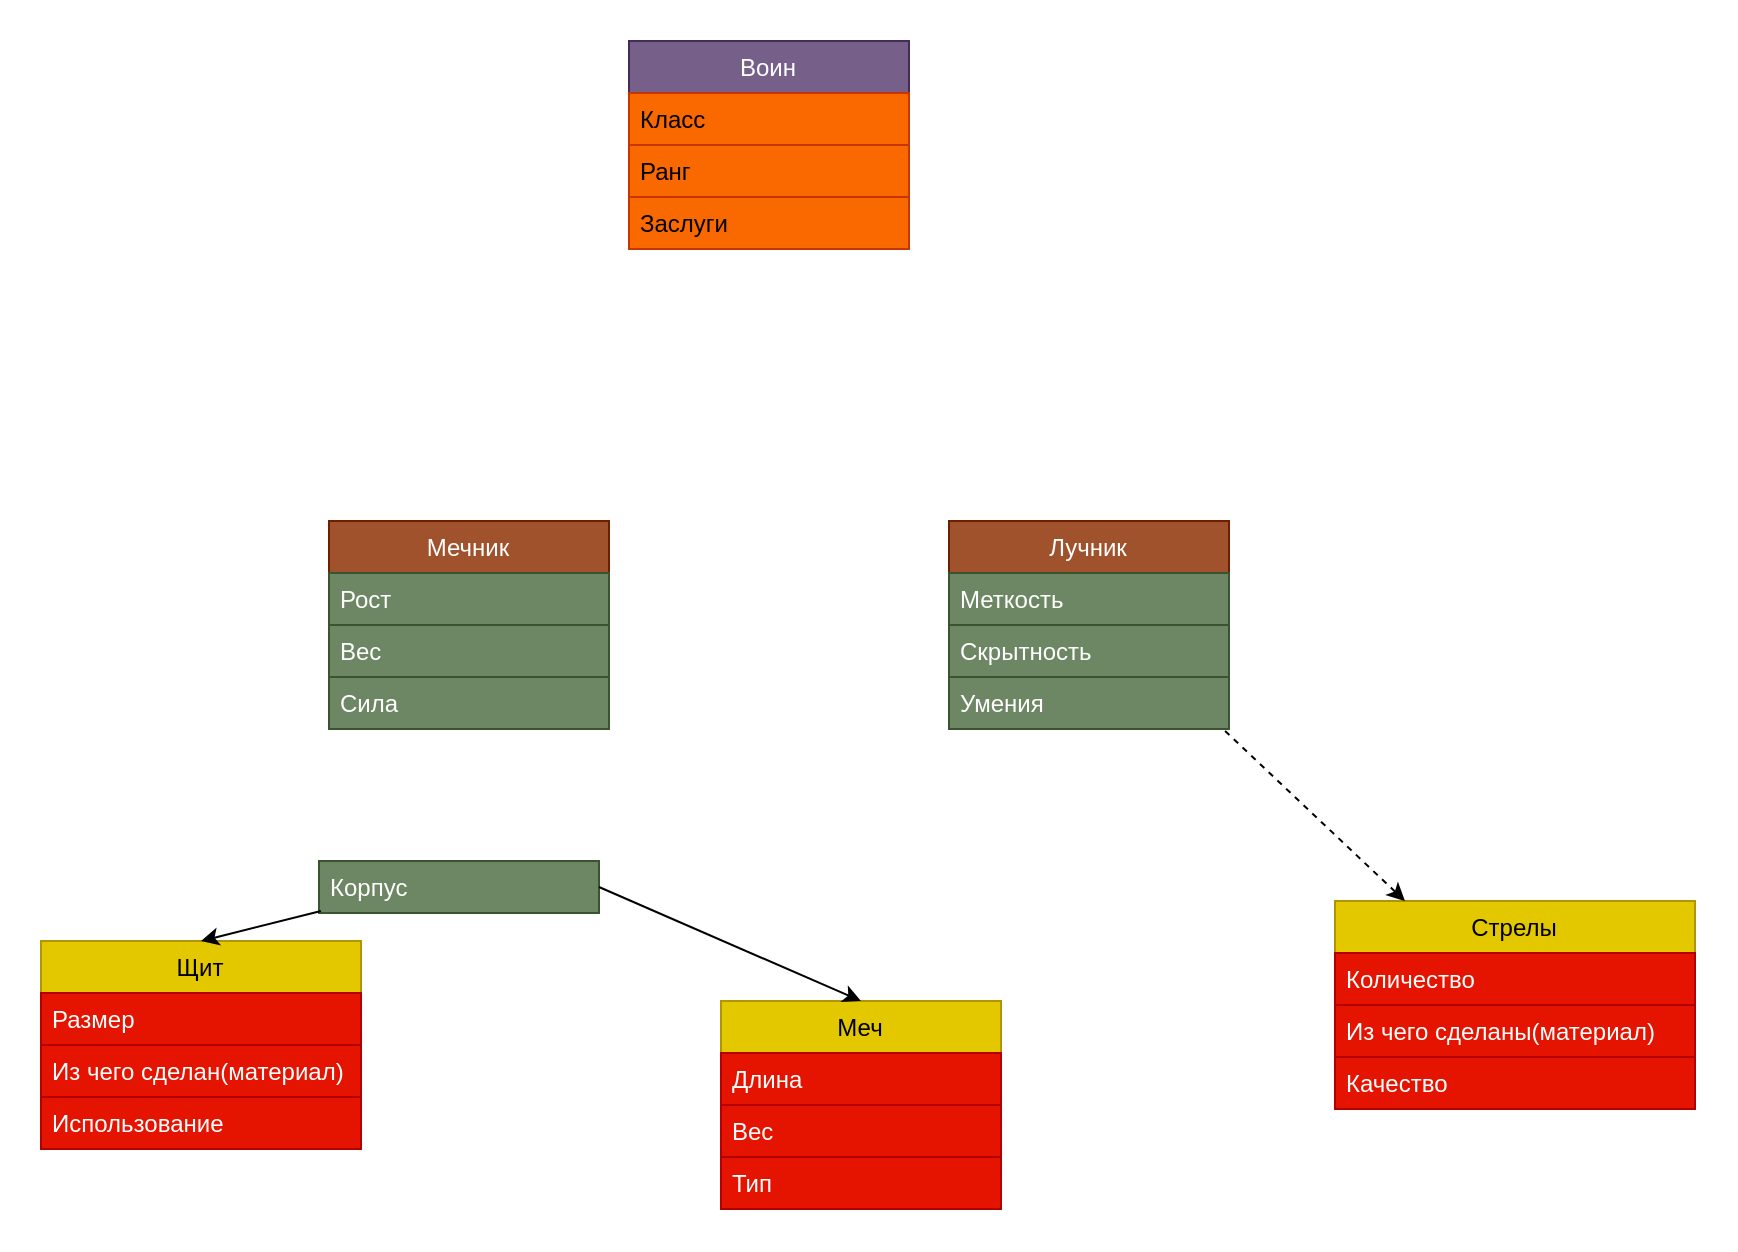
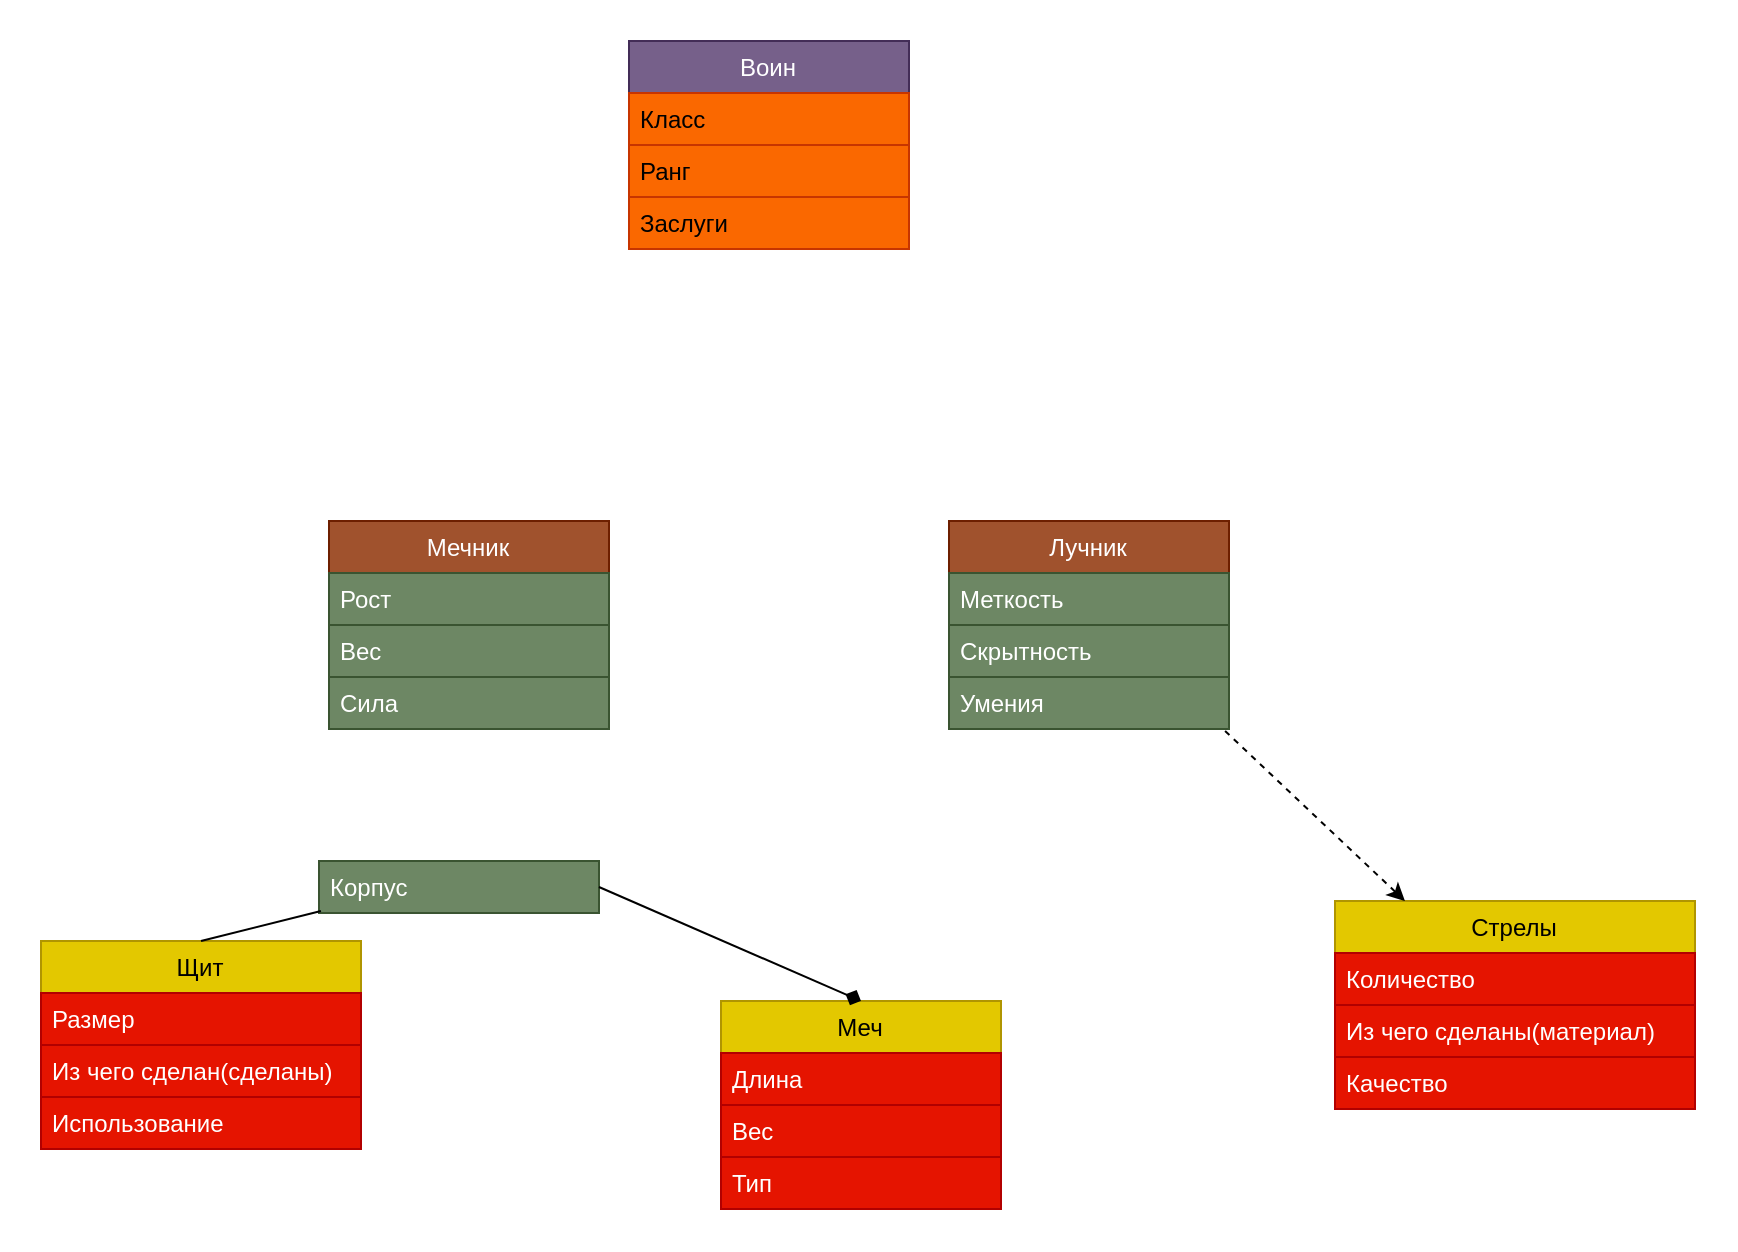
edge "Корпус" -> "Щит": arrowhead classic -> none
edge "Корпус" -> "Меч": arrowhead classic -> diamond
node "Из чего сделан(материал)": label "Из чего сделан(материал)" -> "Из чего сделан(сделаны)"
